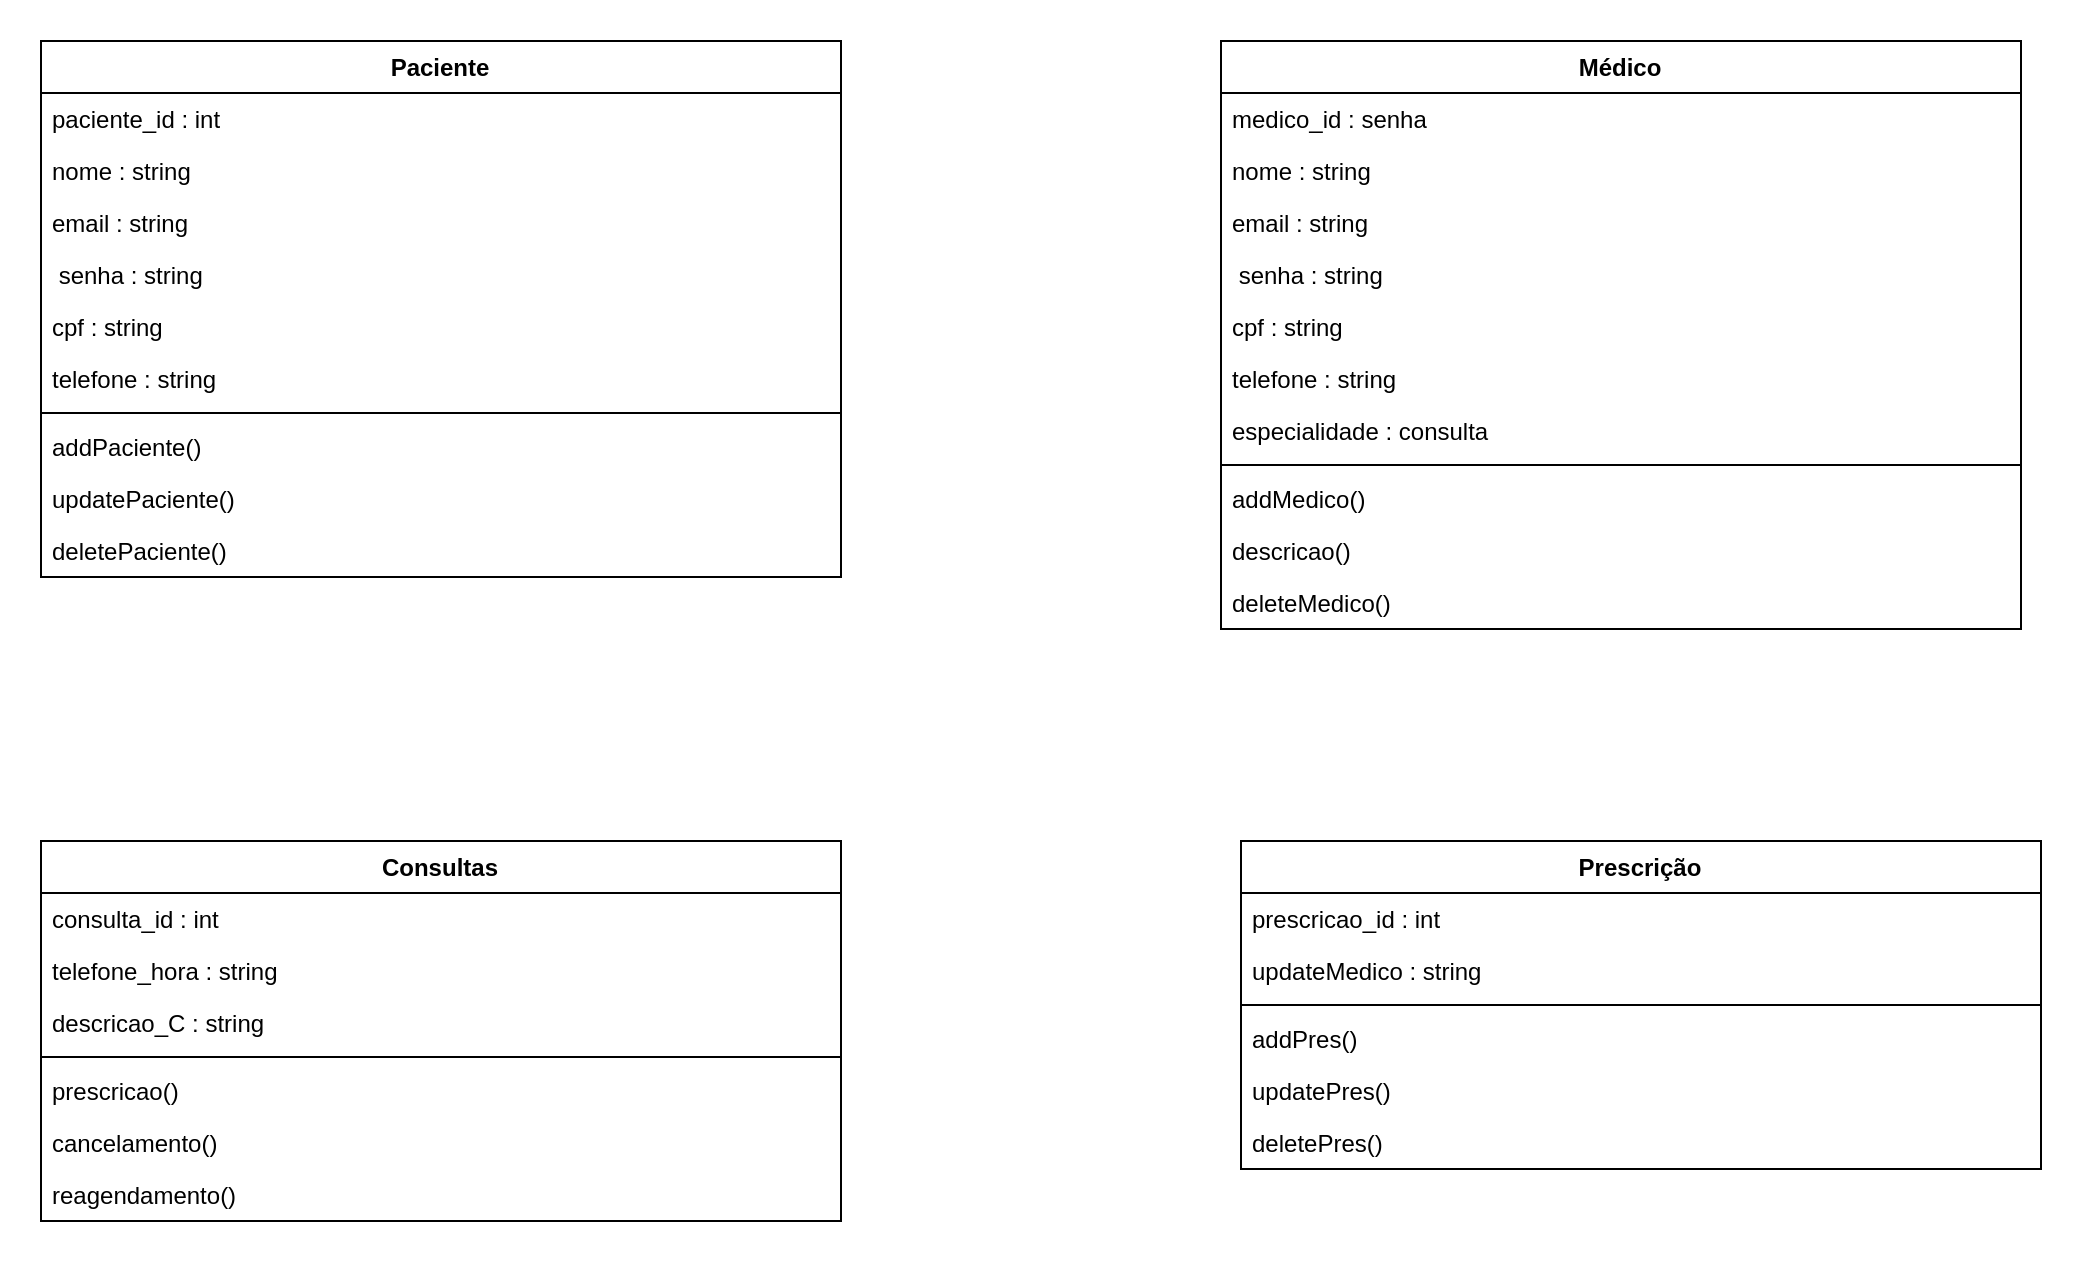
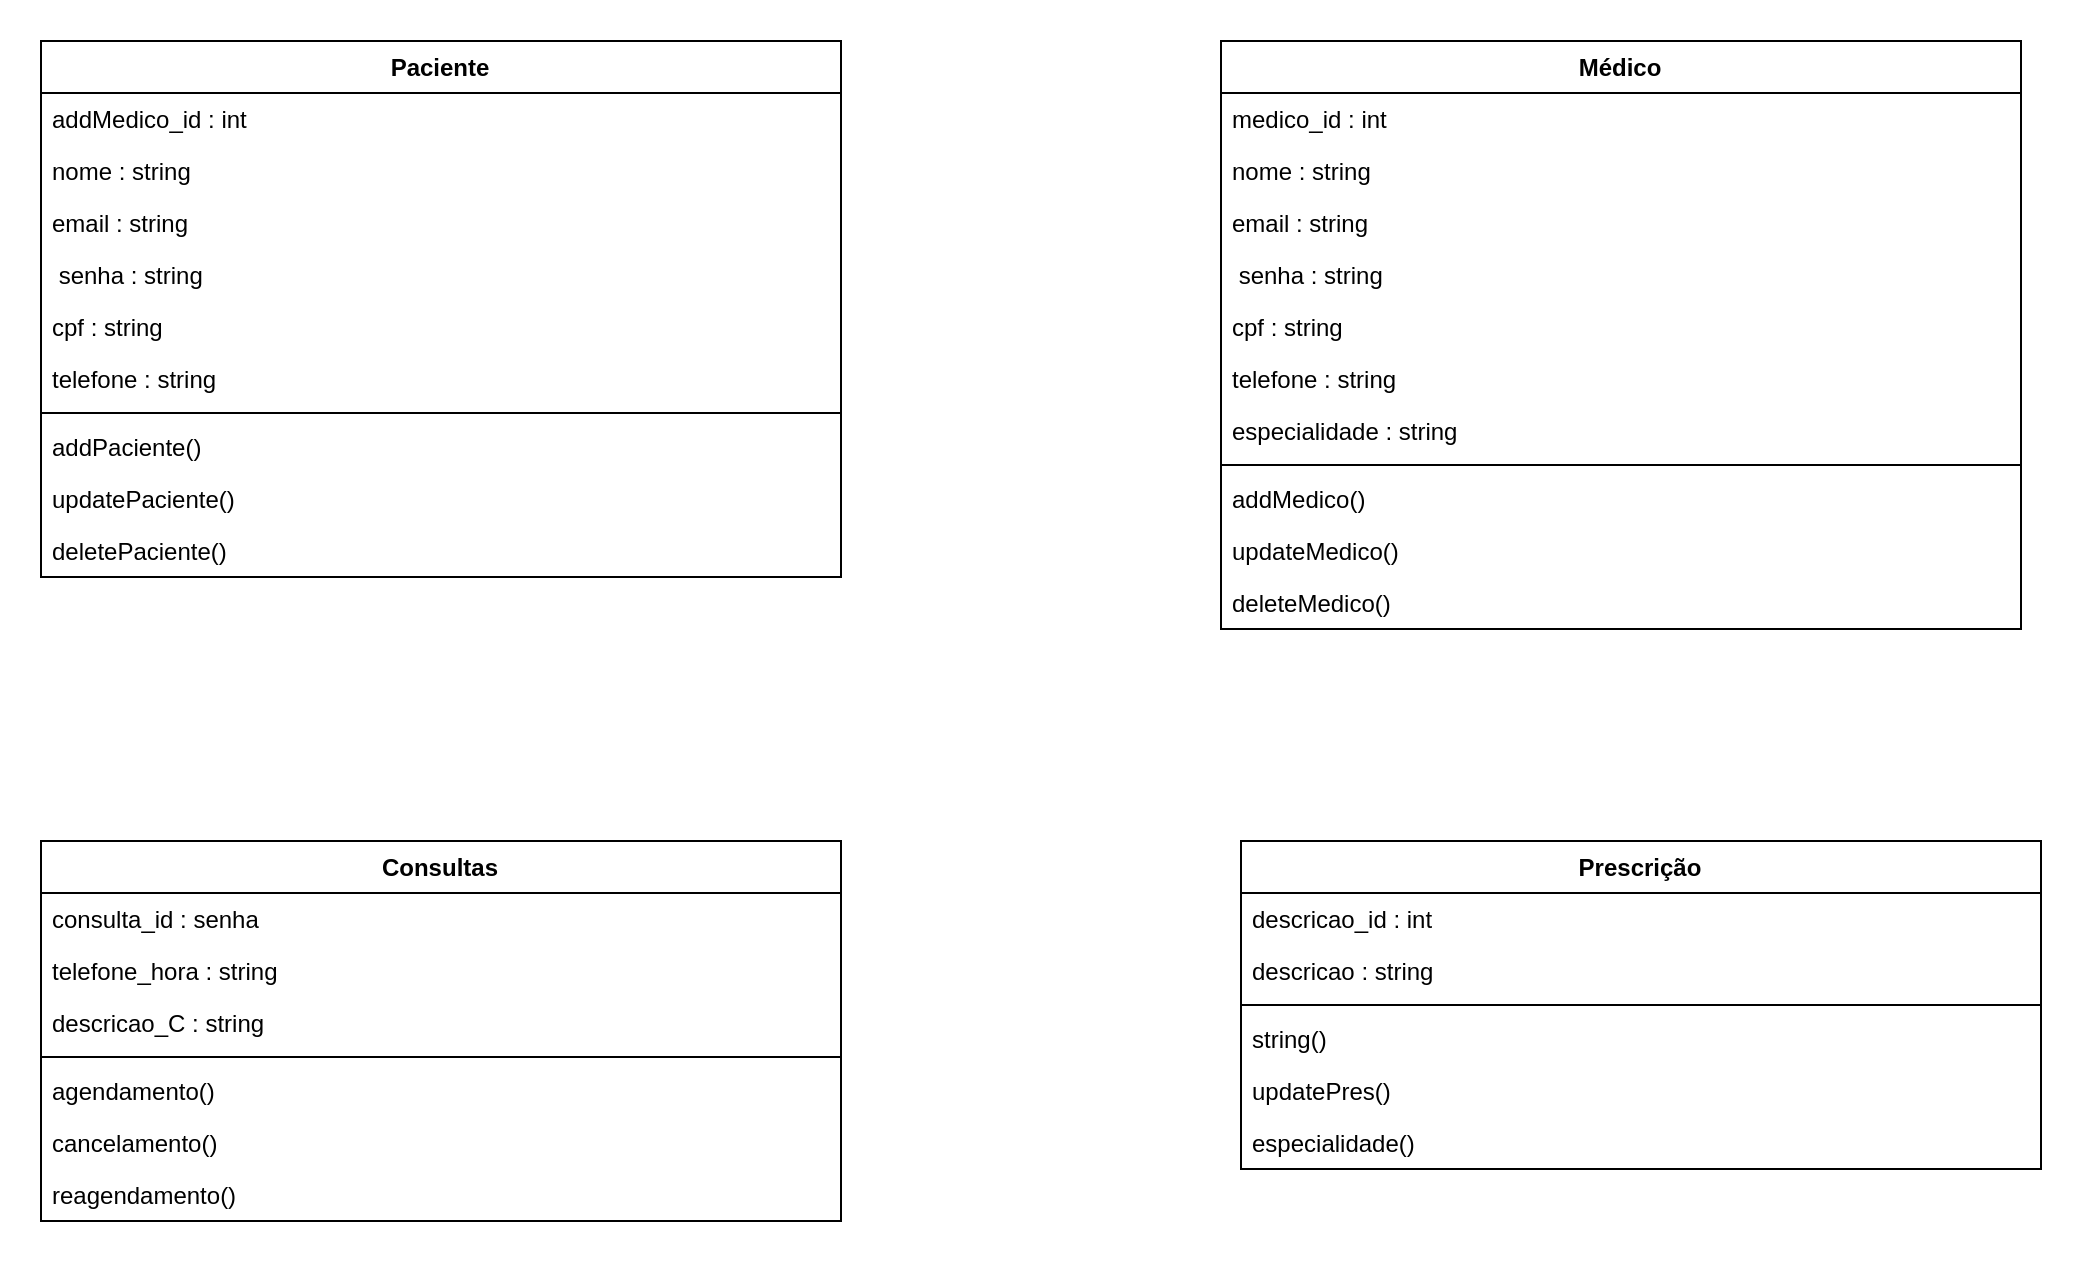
node "paciente_id : int": label "paciente_id : int" -> "addMedico_id : int"
node "medico_id : senha": label "medico_id : senha" -> "medico_id : int"
node "especialidade : consulta": label "especialidade : consulta" -> "especialidade : string"
node "descricao()": label "descricao()" -> "updateMedico()"
node "consulta_id : int": label "consulta_id : int" -> "consulta_id : senha"
node "prescricao_id : int": label "prescricao_id : int" -> "descricao_id : int"
node "updateMedico : string": label "updateMedico : string" -> "descricao : string"
node "addPres()": label "addPres()" -> "string()"
node "prescricao()": label "prescricao()" -> "agendamento()"
node "deletePres()": label "deletePres()" -> "especialidade()"
